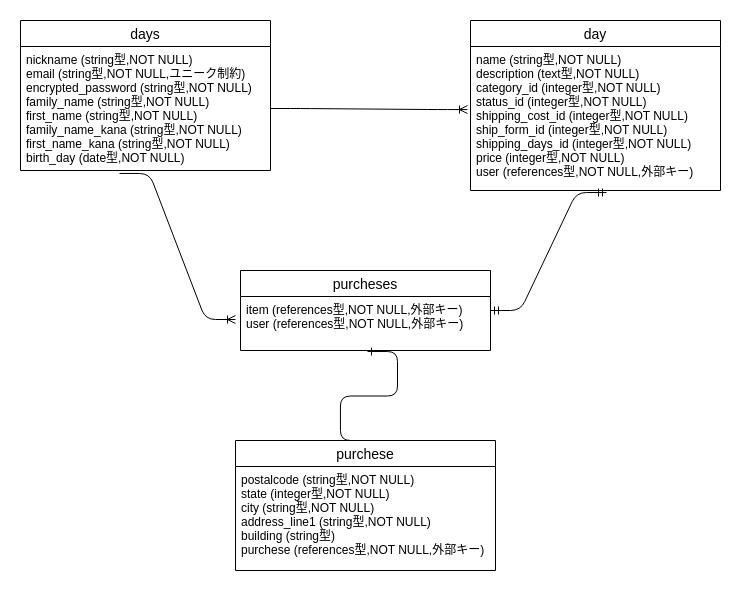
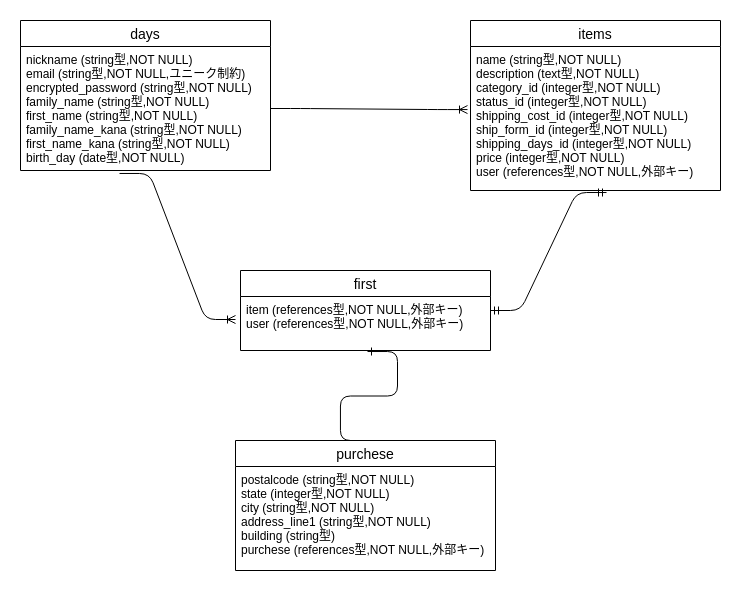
node "day": label "day" -> "items"
node "purcheses": label "purcheses" -> "first"
